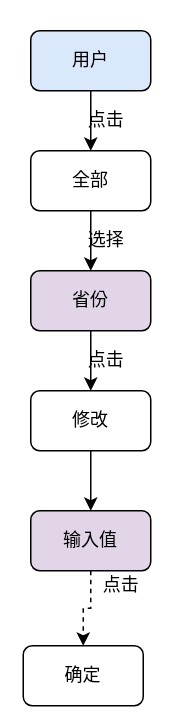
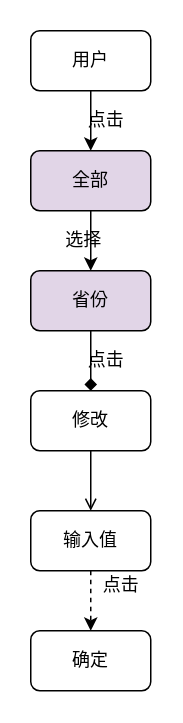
node "用户": fillcolor #dae8fc -> #ffffff
node "全部": fillcolor #ffffff -> #e1d5e7
node "选择": moved (106, 241) -> (83, 241)
edge "省份" -> "修改": arrowhead classic -> diamond
edge "修改" -> "输入值": arrowhead classic -> open
node "输入值": fillcolor #e1d5e7 -> #ffffff
node "确定": moved (83, 676) -> (91, 661)
